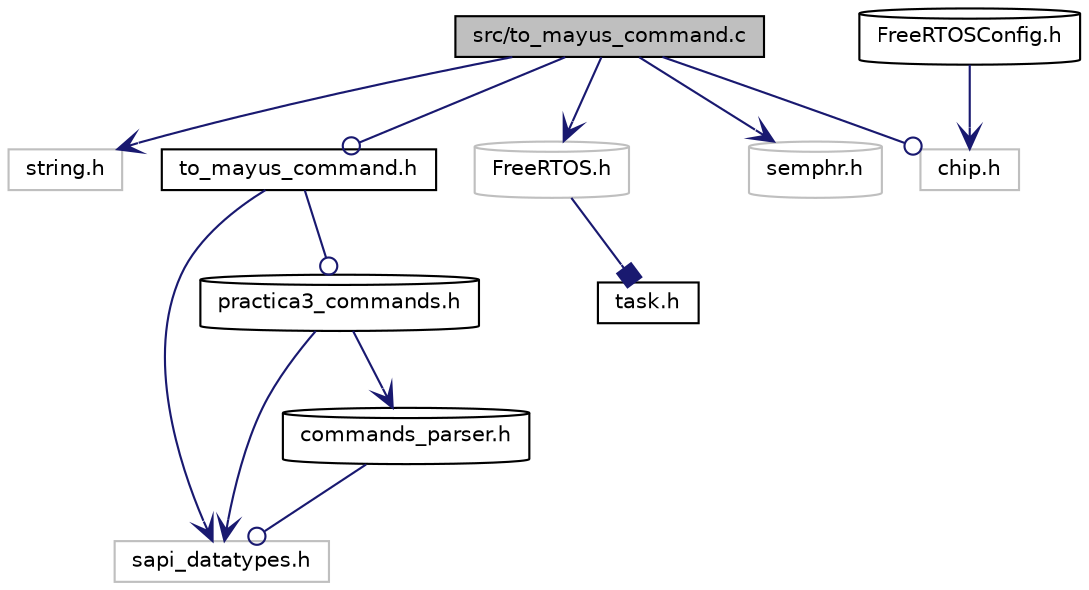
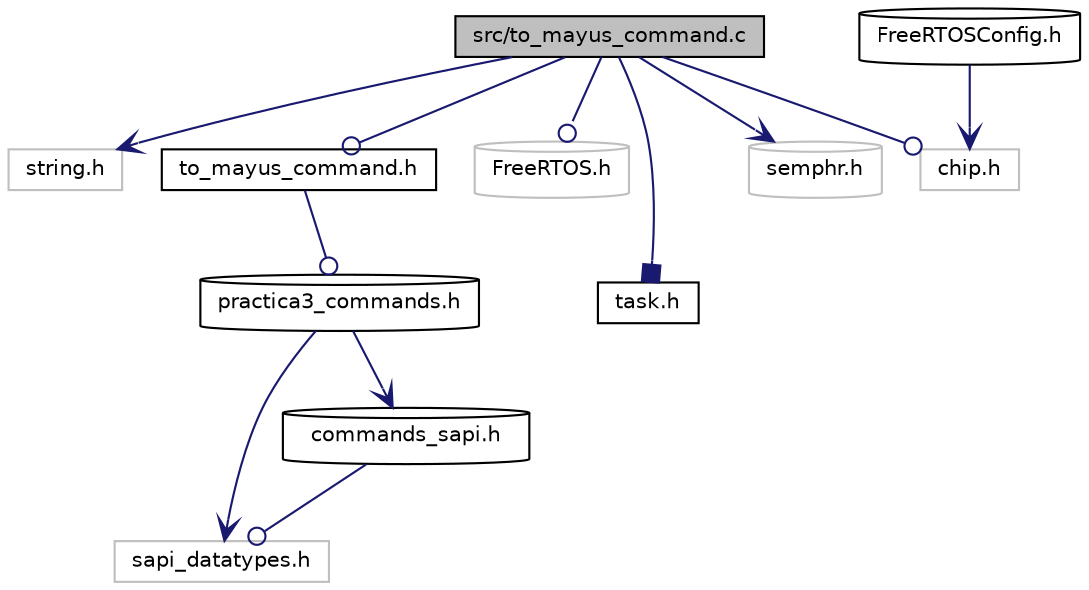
edge "src/to_mayus_command.c" -> "FreeRTOS.h": arrowhead vee -> odot
edge "FreeRTOS.h" -> "task.h": now "src/to_mayus_command.c" -> "task.h"
edge "to_mayus_command.h" -> "sapi_datatypes.h": removed
node "commands_parser.h": label "commands_parser.h" -> "commands_sapi.h"
